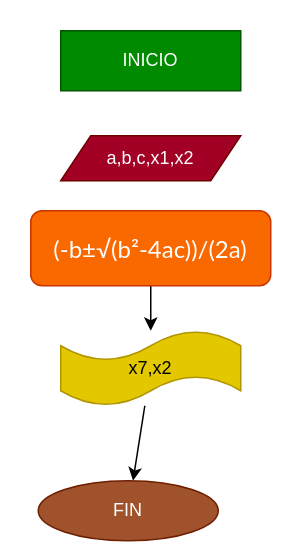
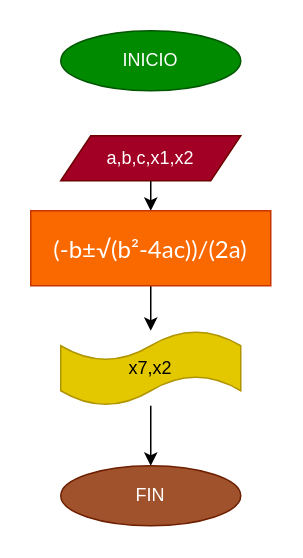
node "INICIO": shape rectangle -> ellipse
edge "a,b,c,x1,x2" -> "(-b±√(b²-4ac))/(2a)": added
node "(-b±√(b²-4ac))/(2a)": shape rounded rectangle -> rectangle
node "FIN": moved (128, 511) -> (151, 496)
